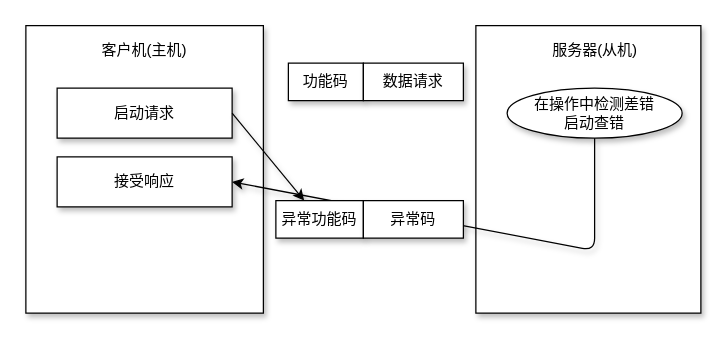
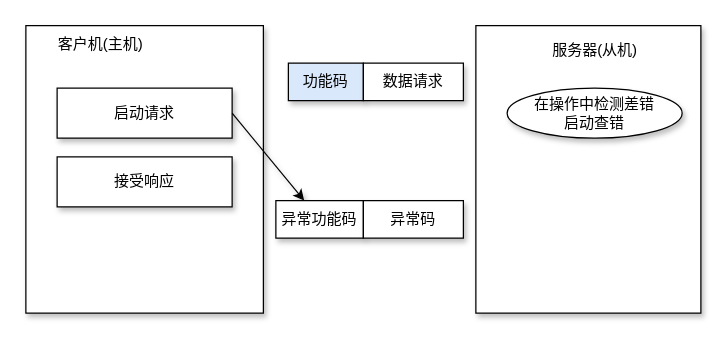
node "客户机(主机)": moved (144, 51) -> (101, 44)
node "功能码": fillcolor #ffffff -> #dae8fc
edge "在操作中检测差错 启动查错" -> "接受响应": removed
